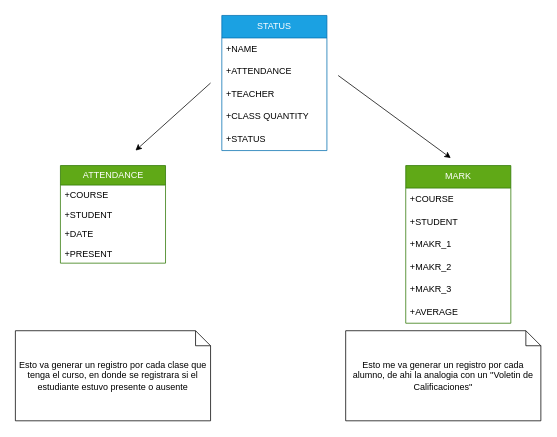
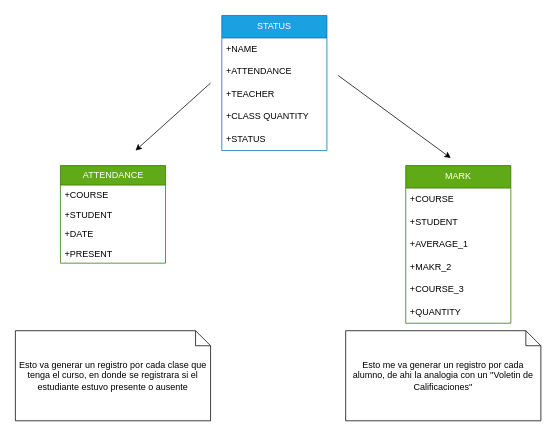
node "+MAKR_1": label "+MAKR_1" -> "+AVERAGE_1"
node "+MAKR_3": label "+MAKR_3" -> "+COURSE_3"
node "+AVERAGE": label "+AVERAGE" -> "+QUANTITY"
